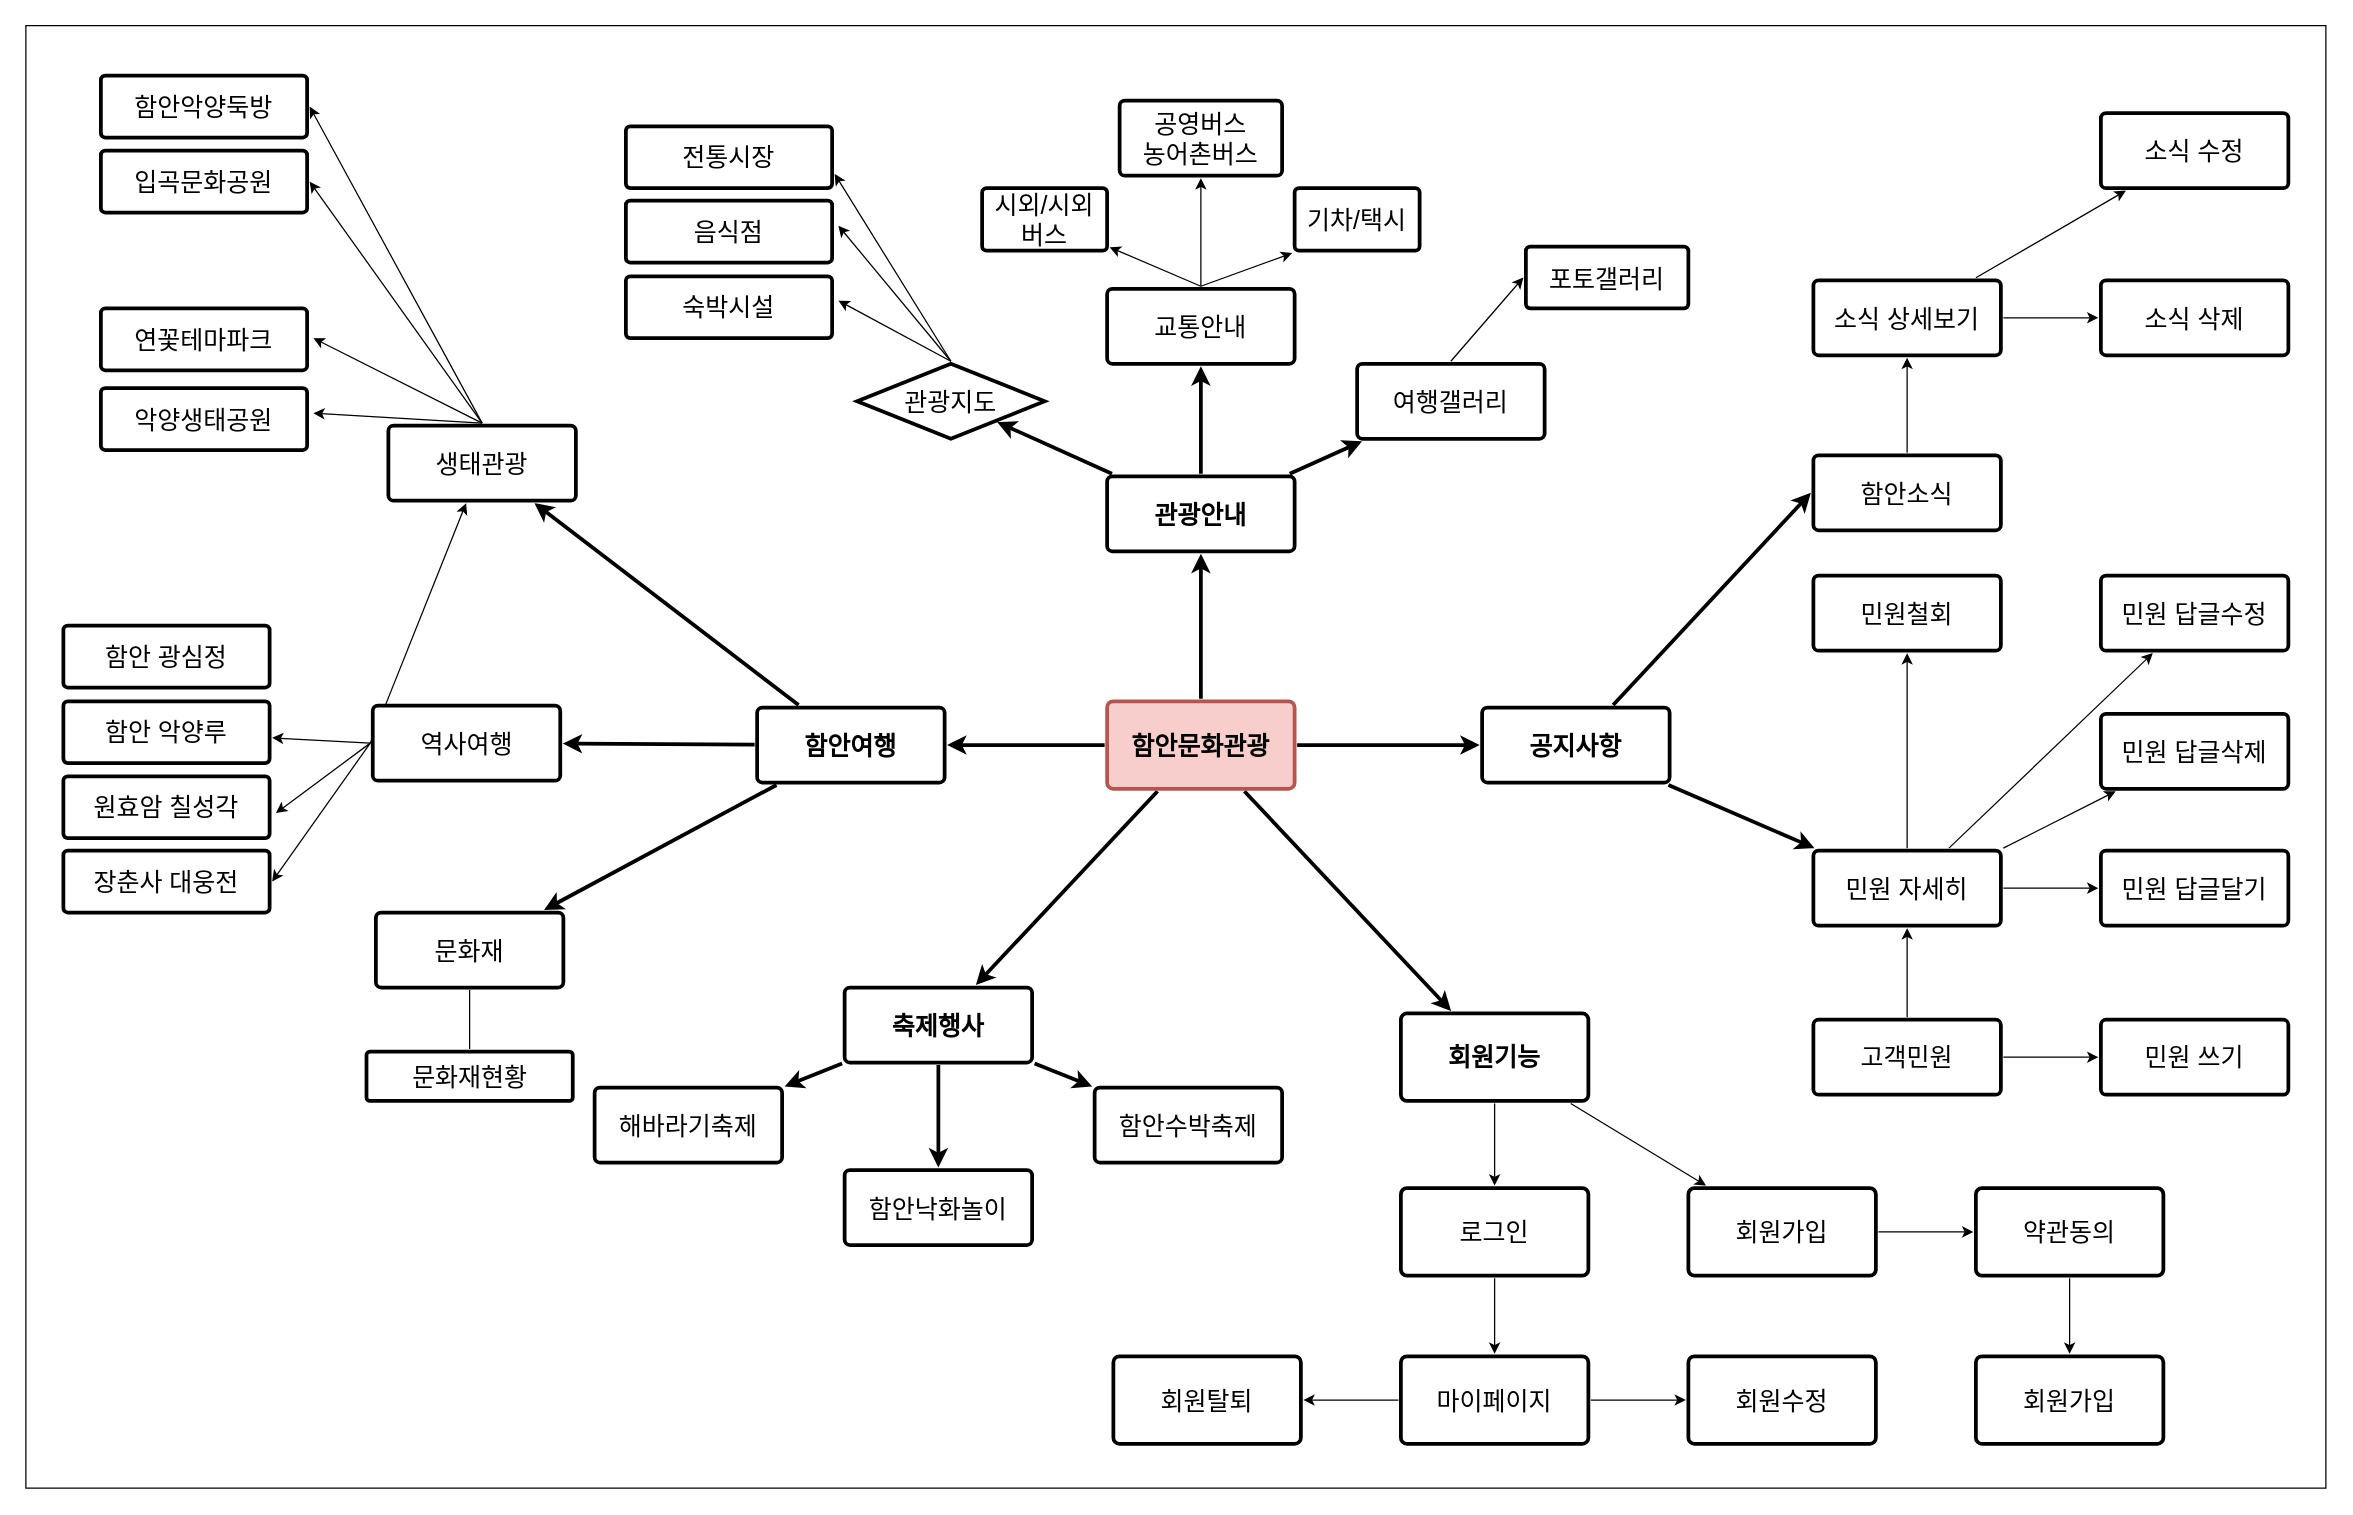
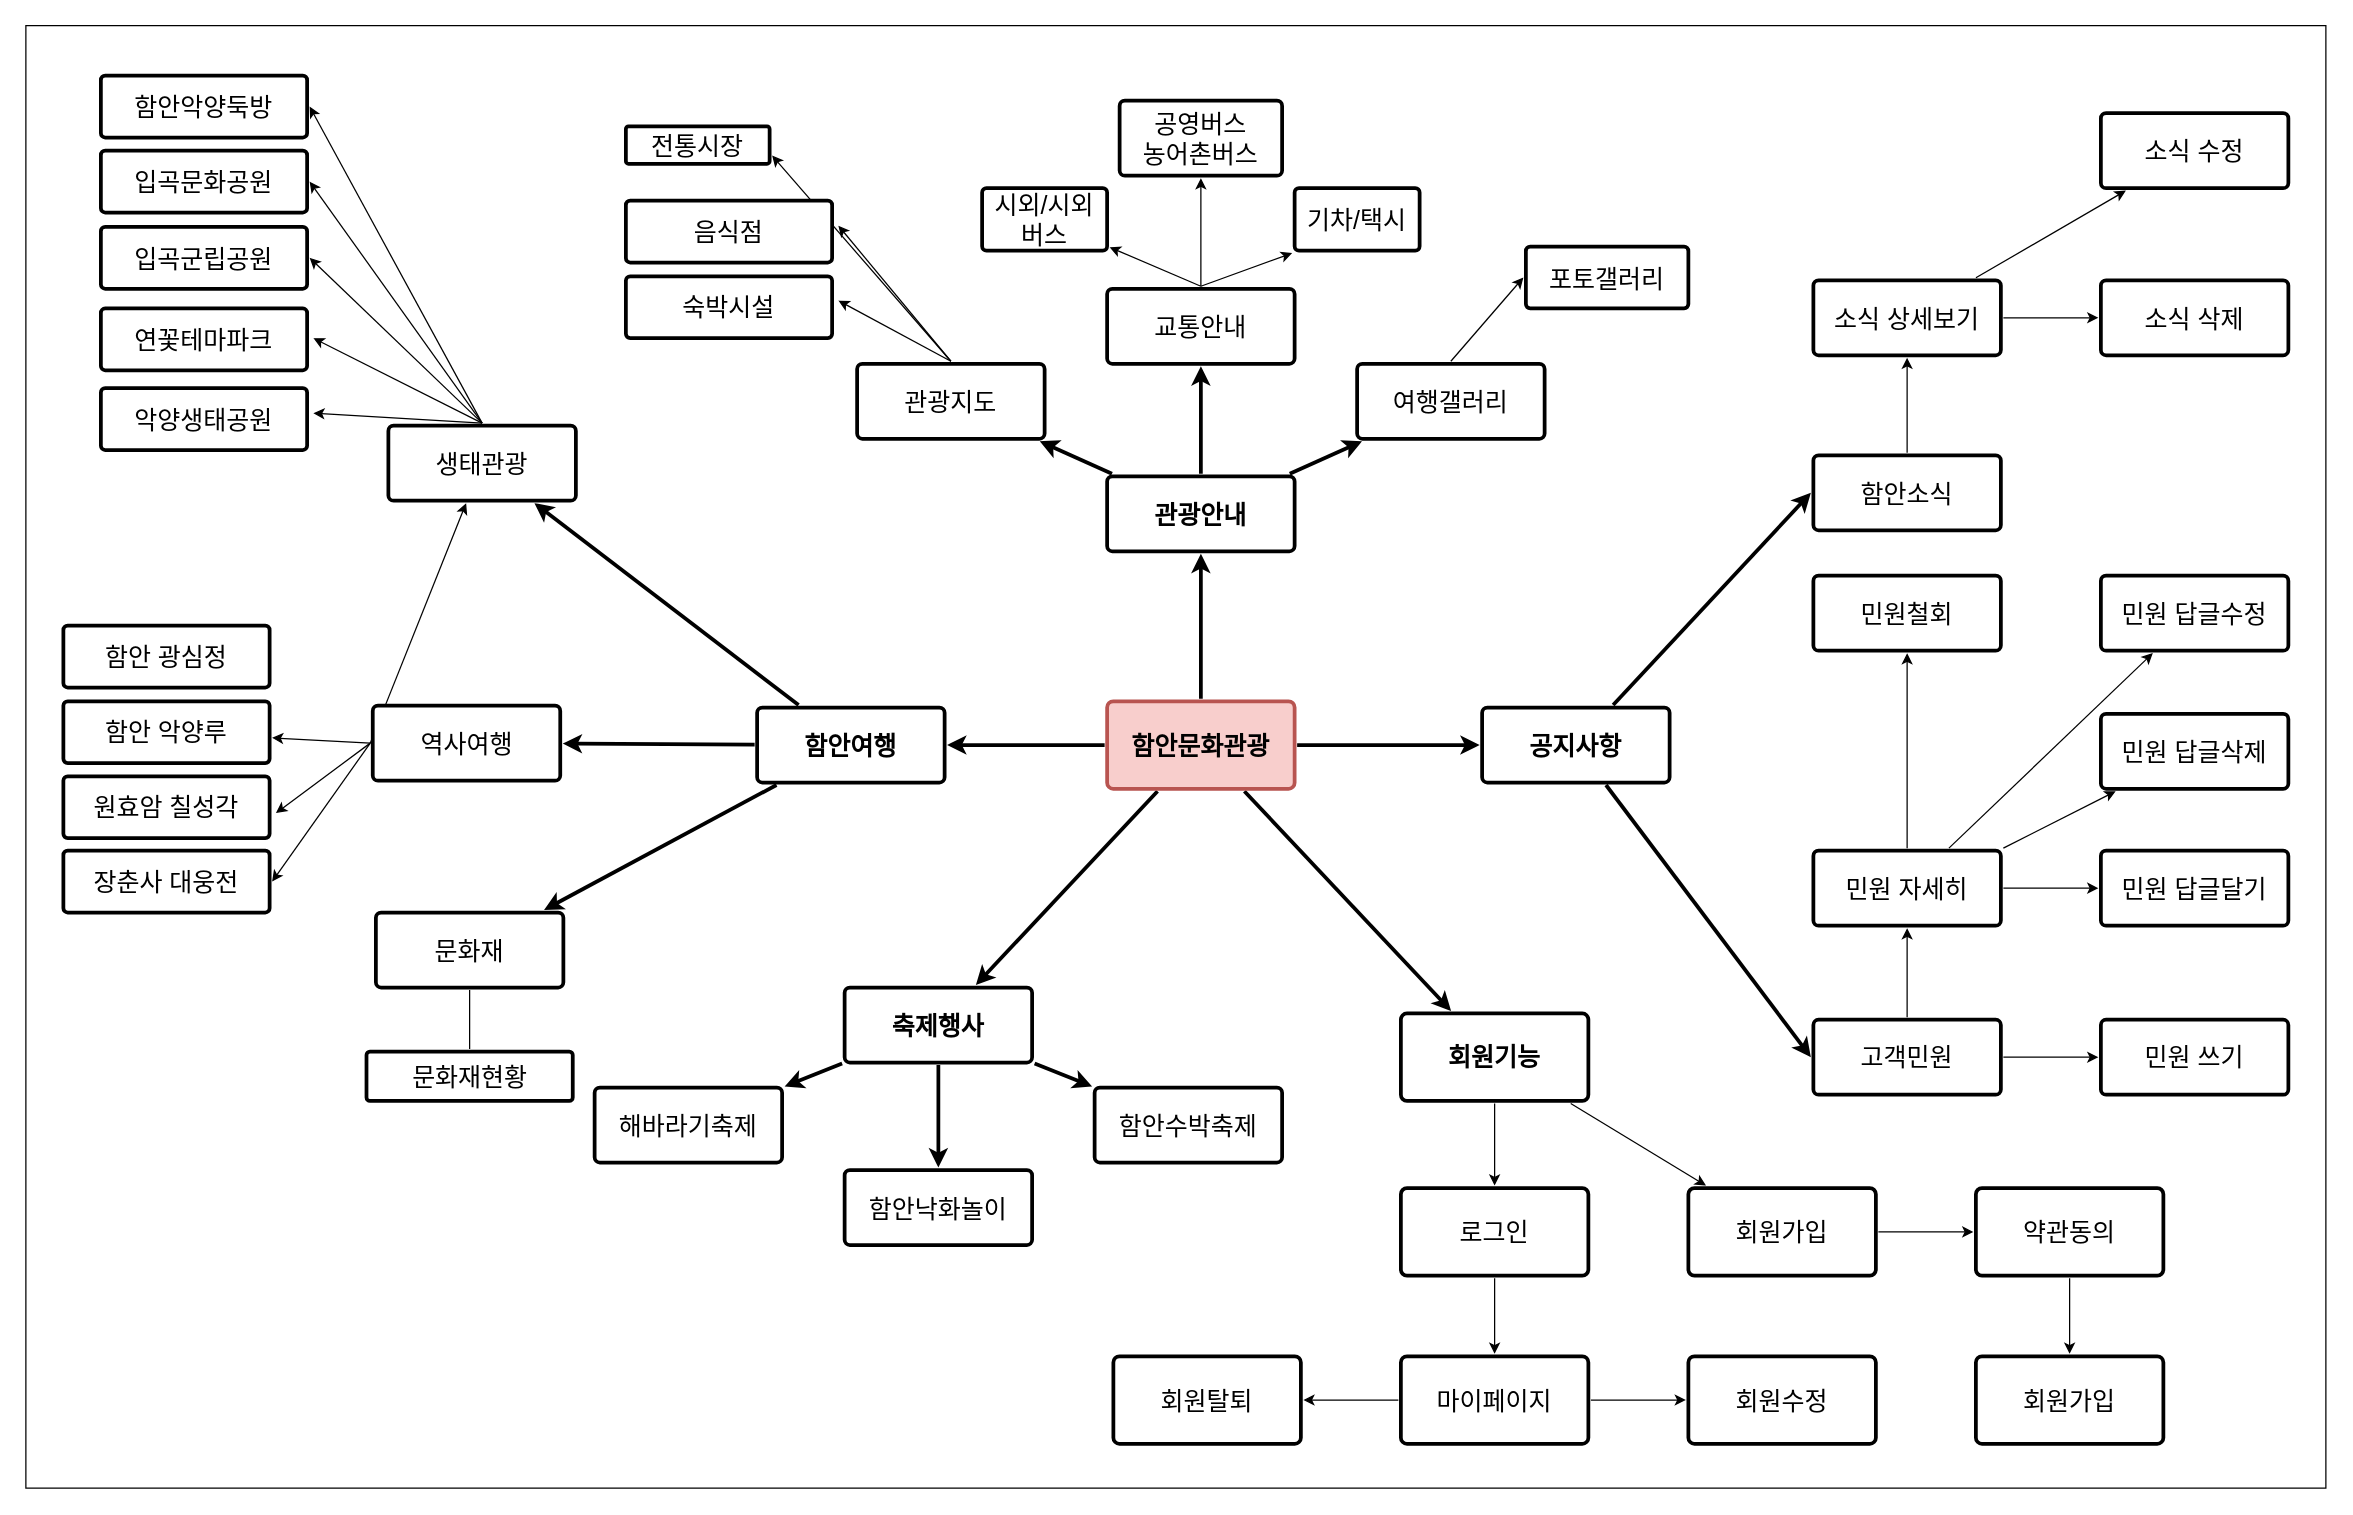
node "전통시장": size 206x62 -> 144x38
node "입곡군립공원": added
edge "생태관광" -> "입곡군립공원": added
node "관광지도": shape diamond -> rounded rectangle
edge "공지사항" -> "민원 자세히": now "공지사항" -> "고객민원"
